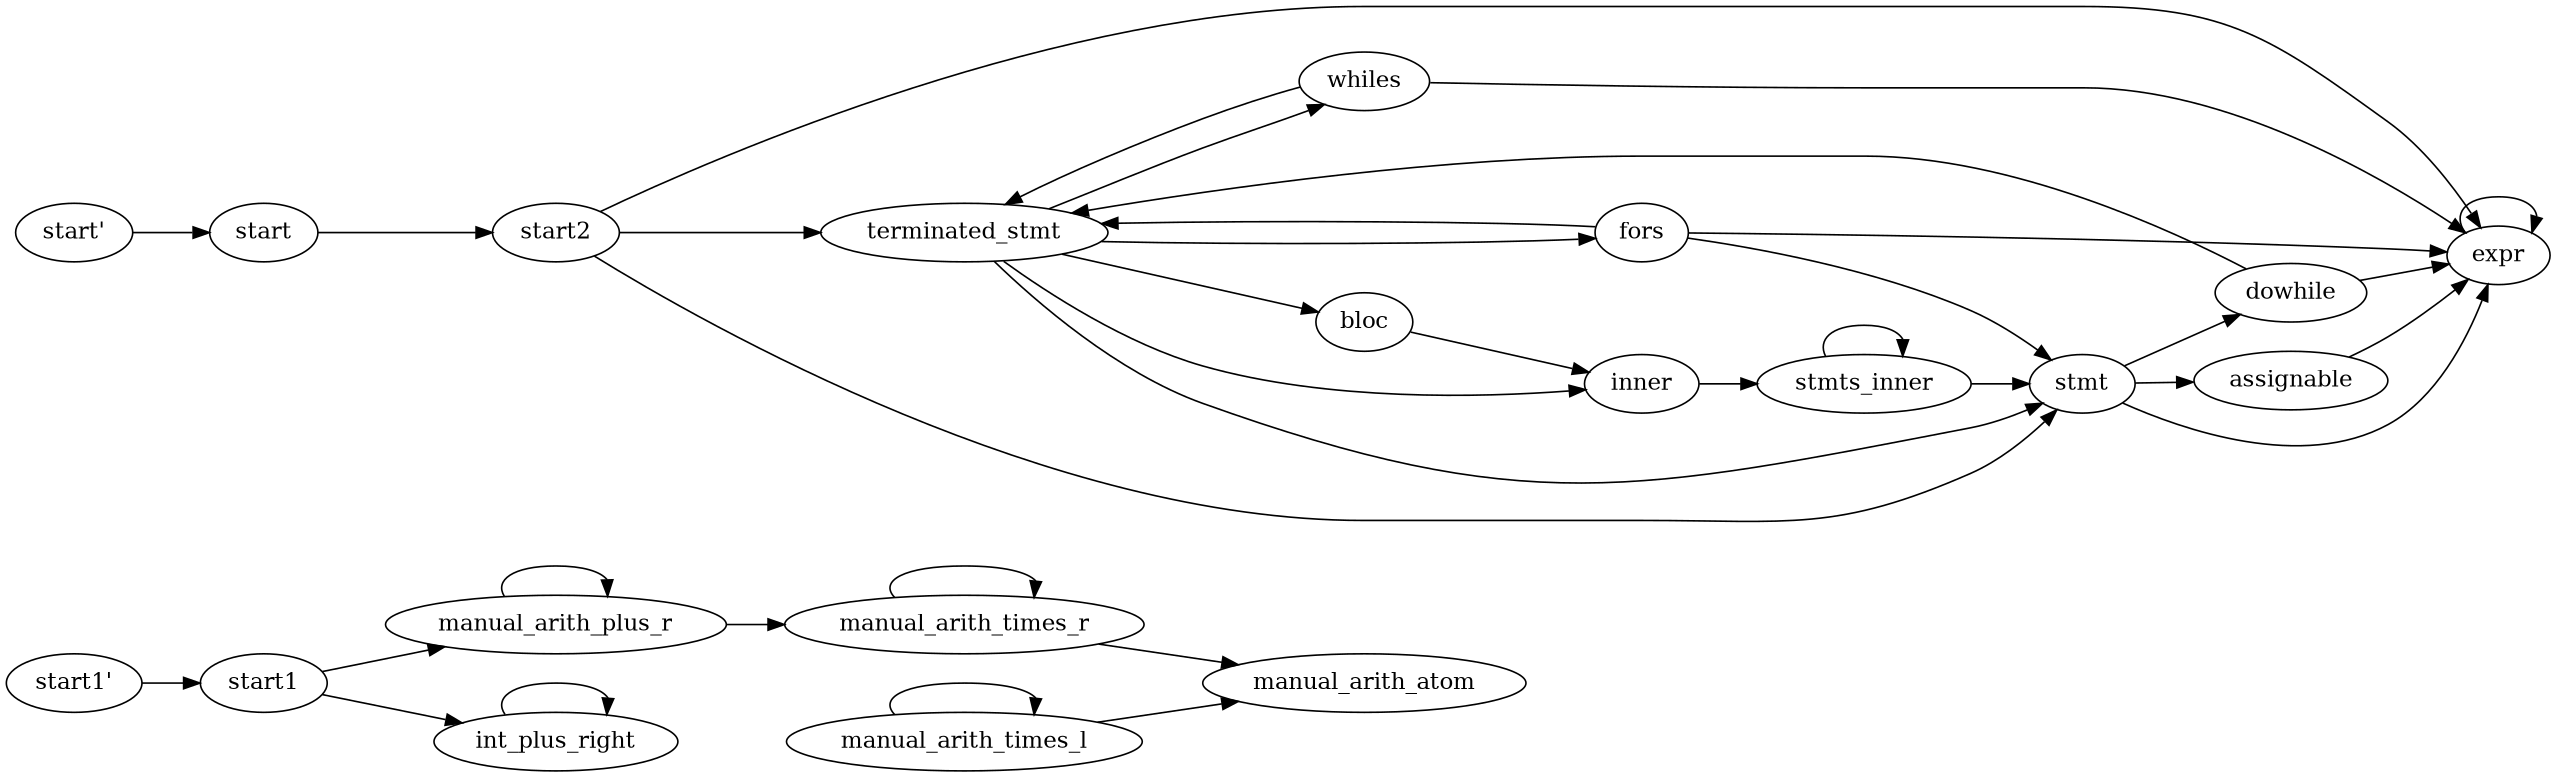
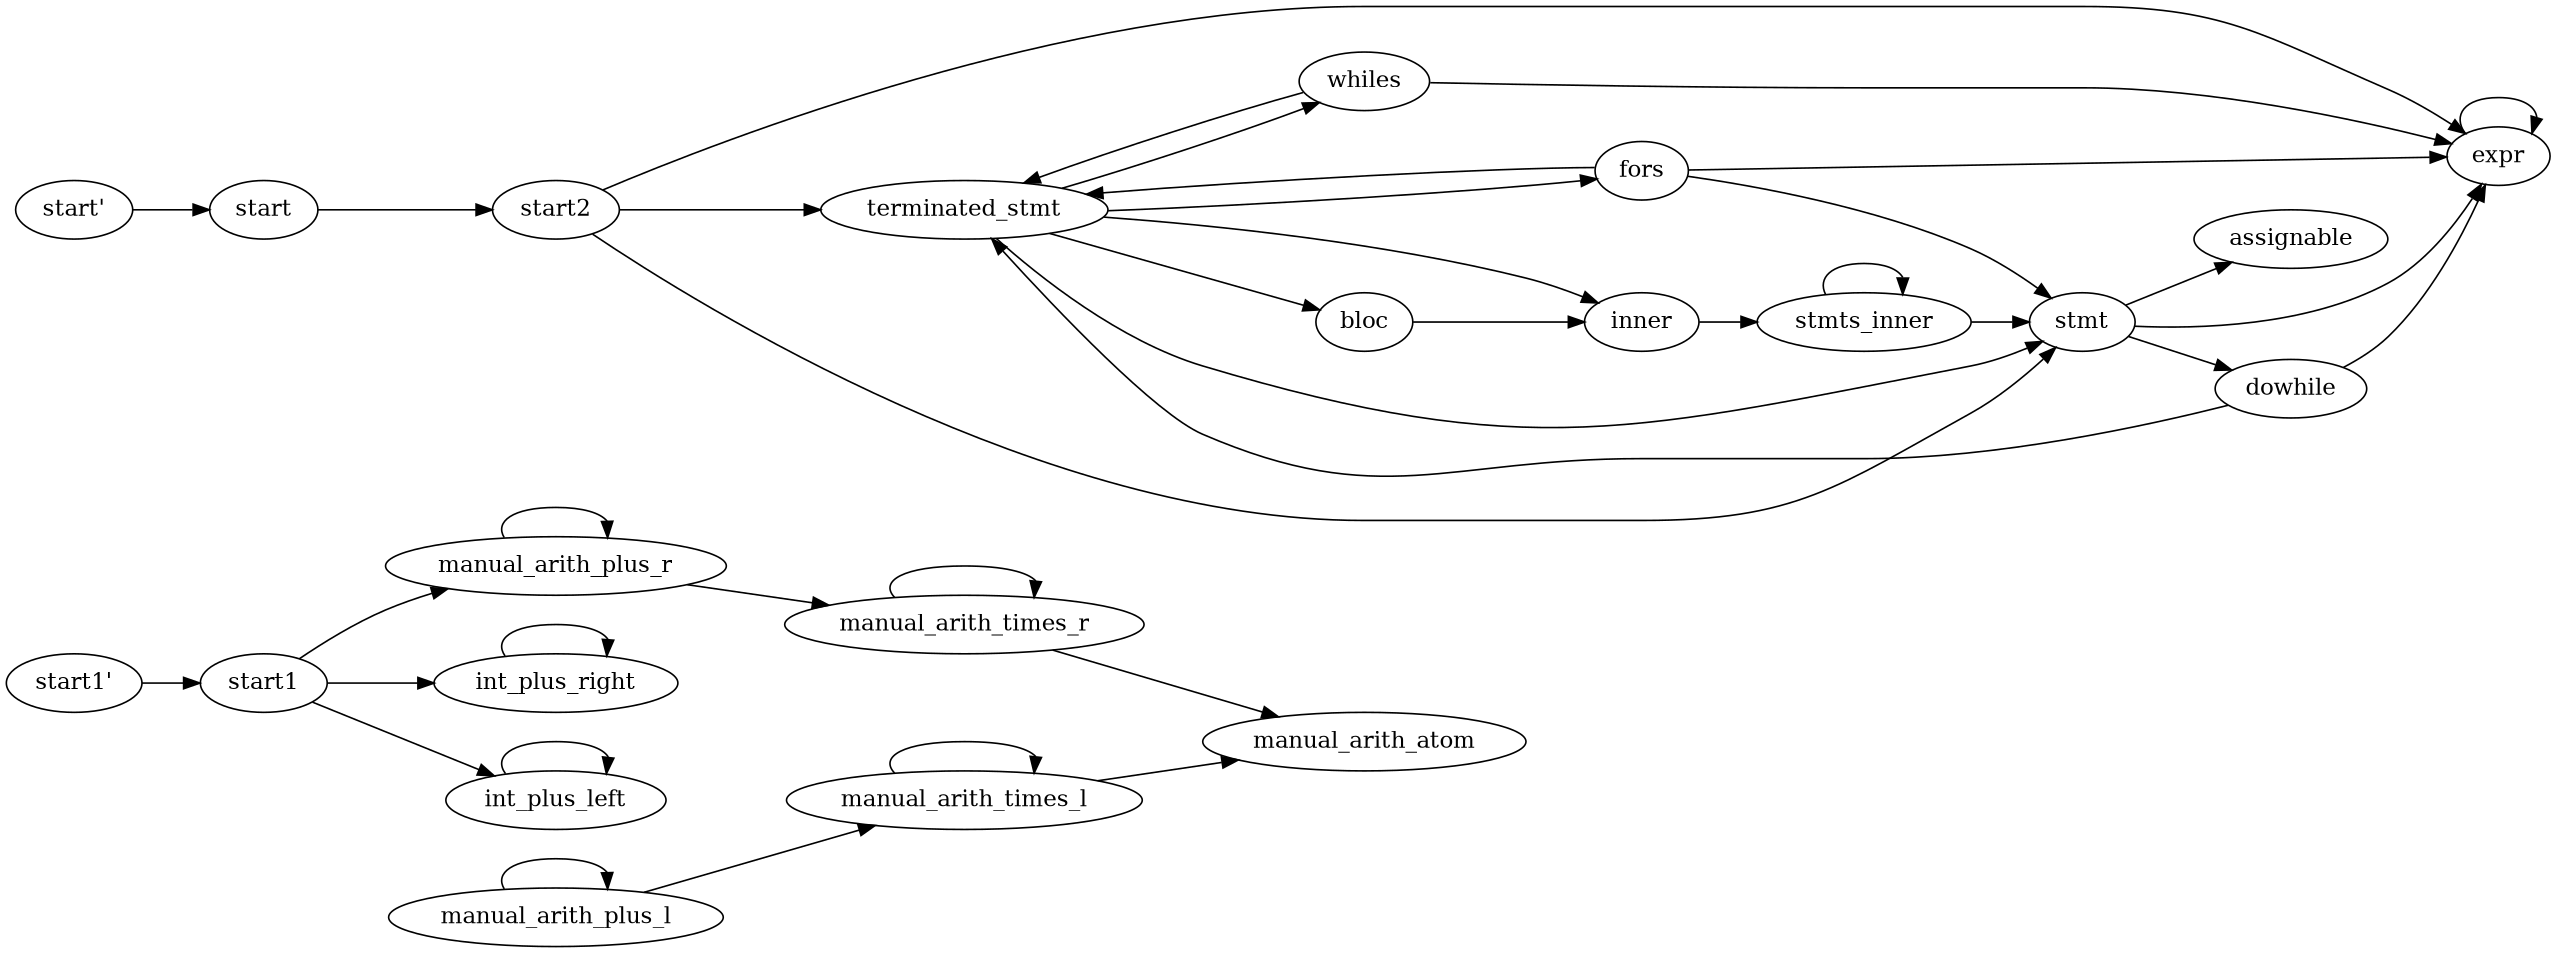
edge "assignable" -> "expr": removed
node "int_plus_left": added
node "manual_arith_plus_l": added
